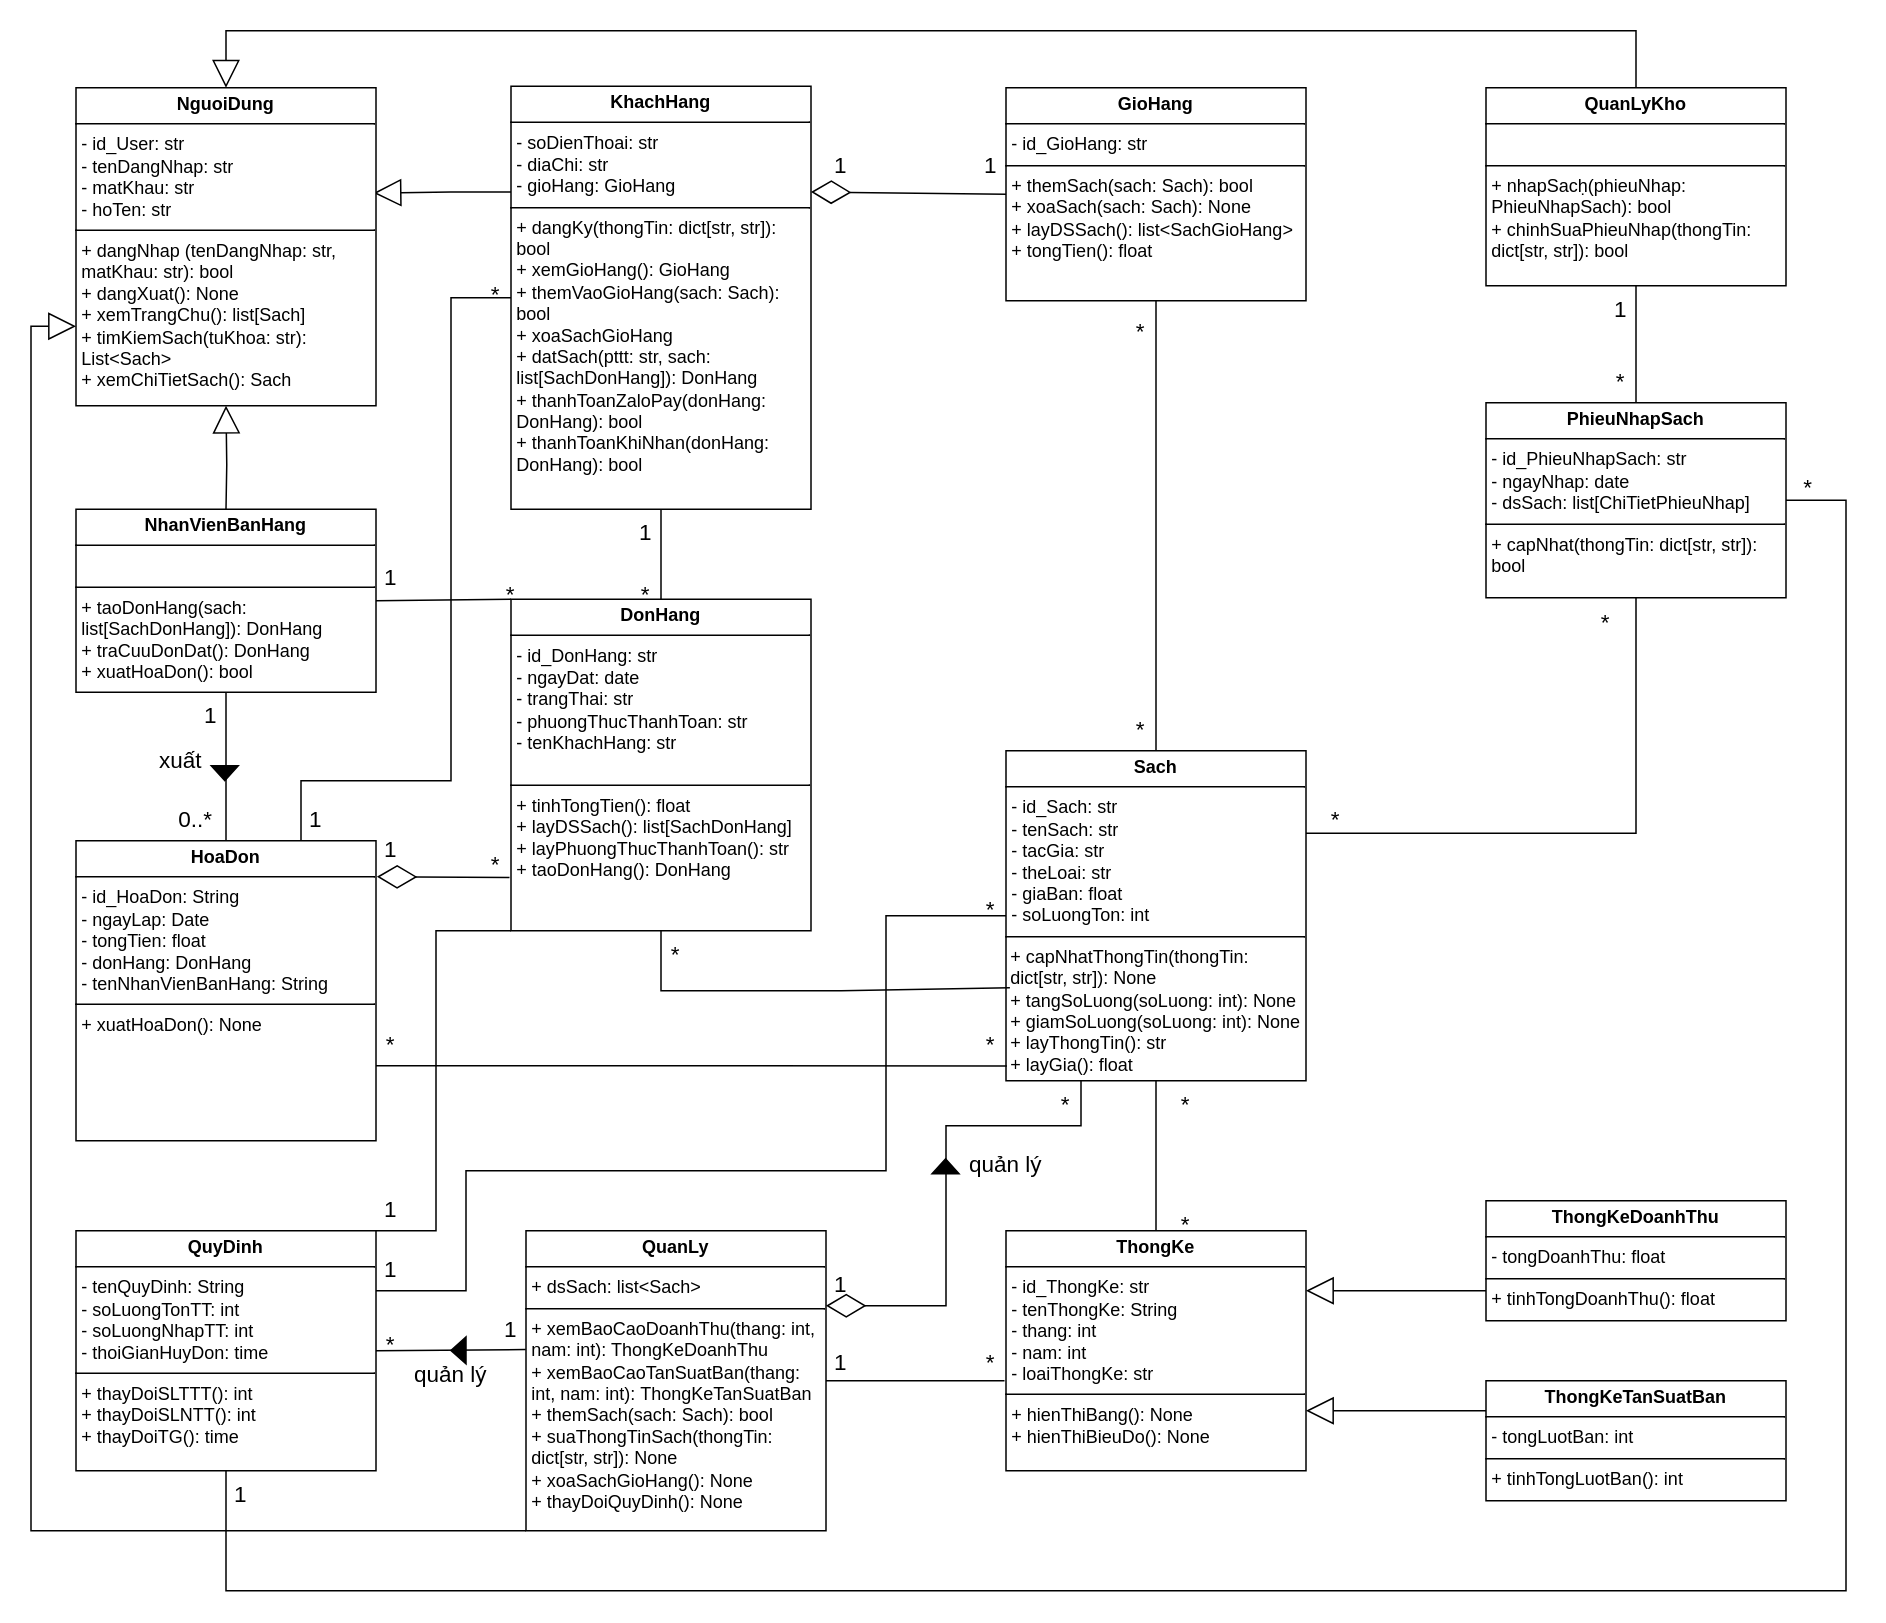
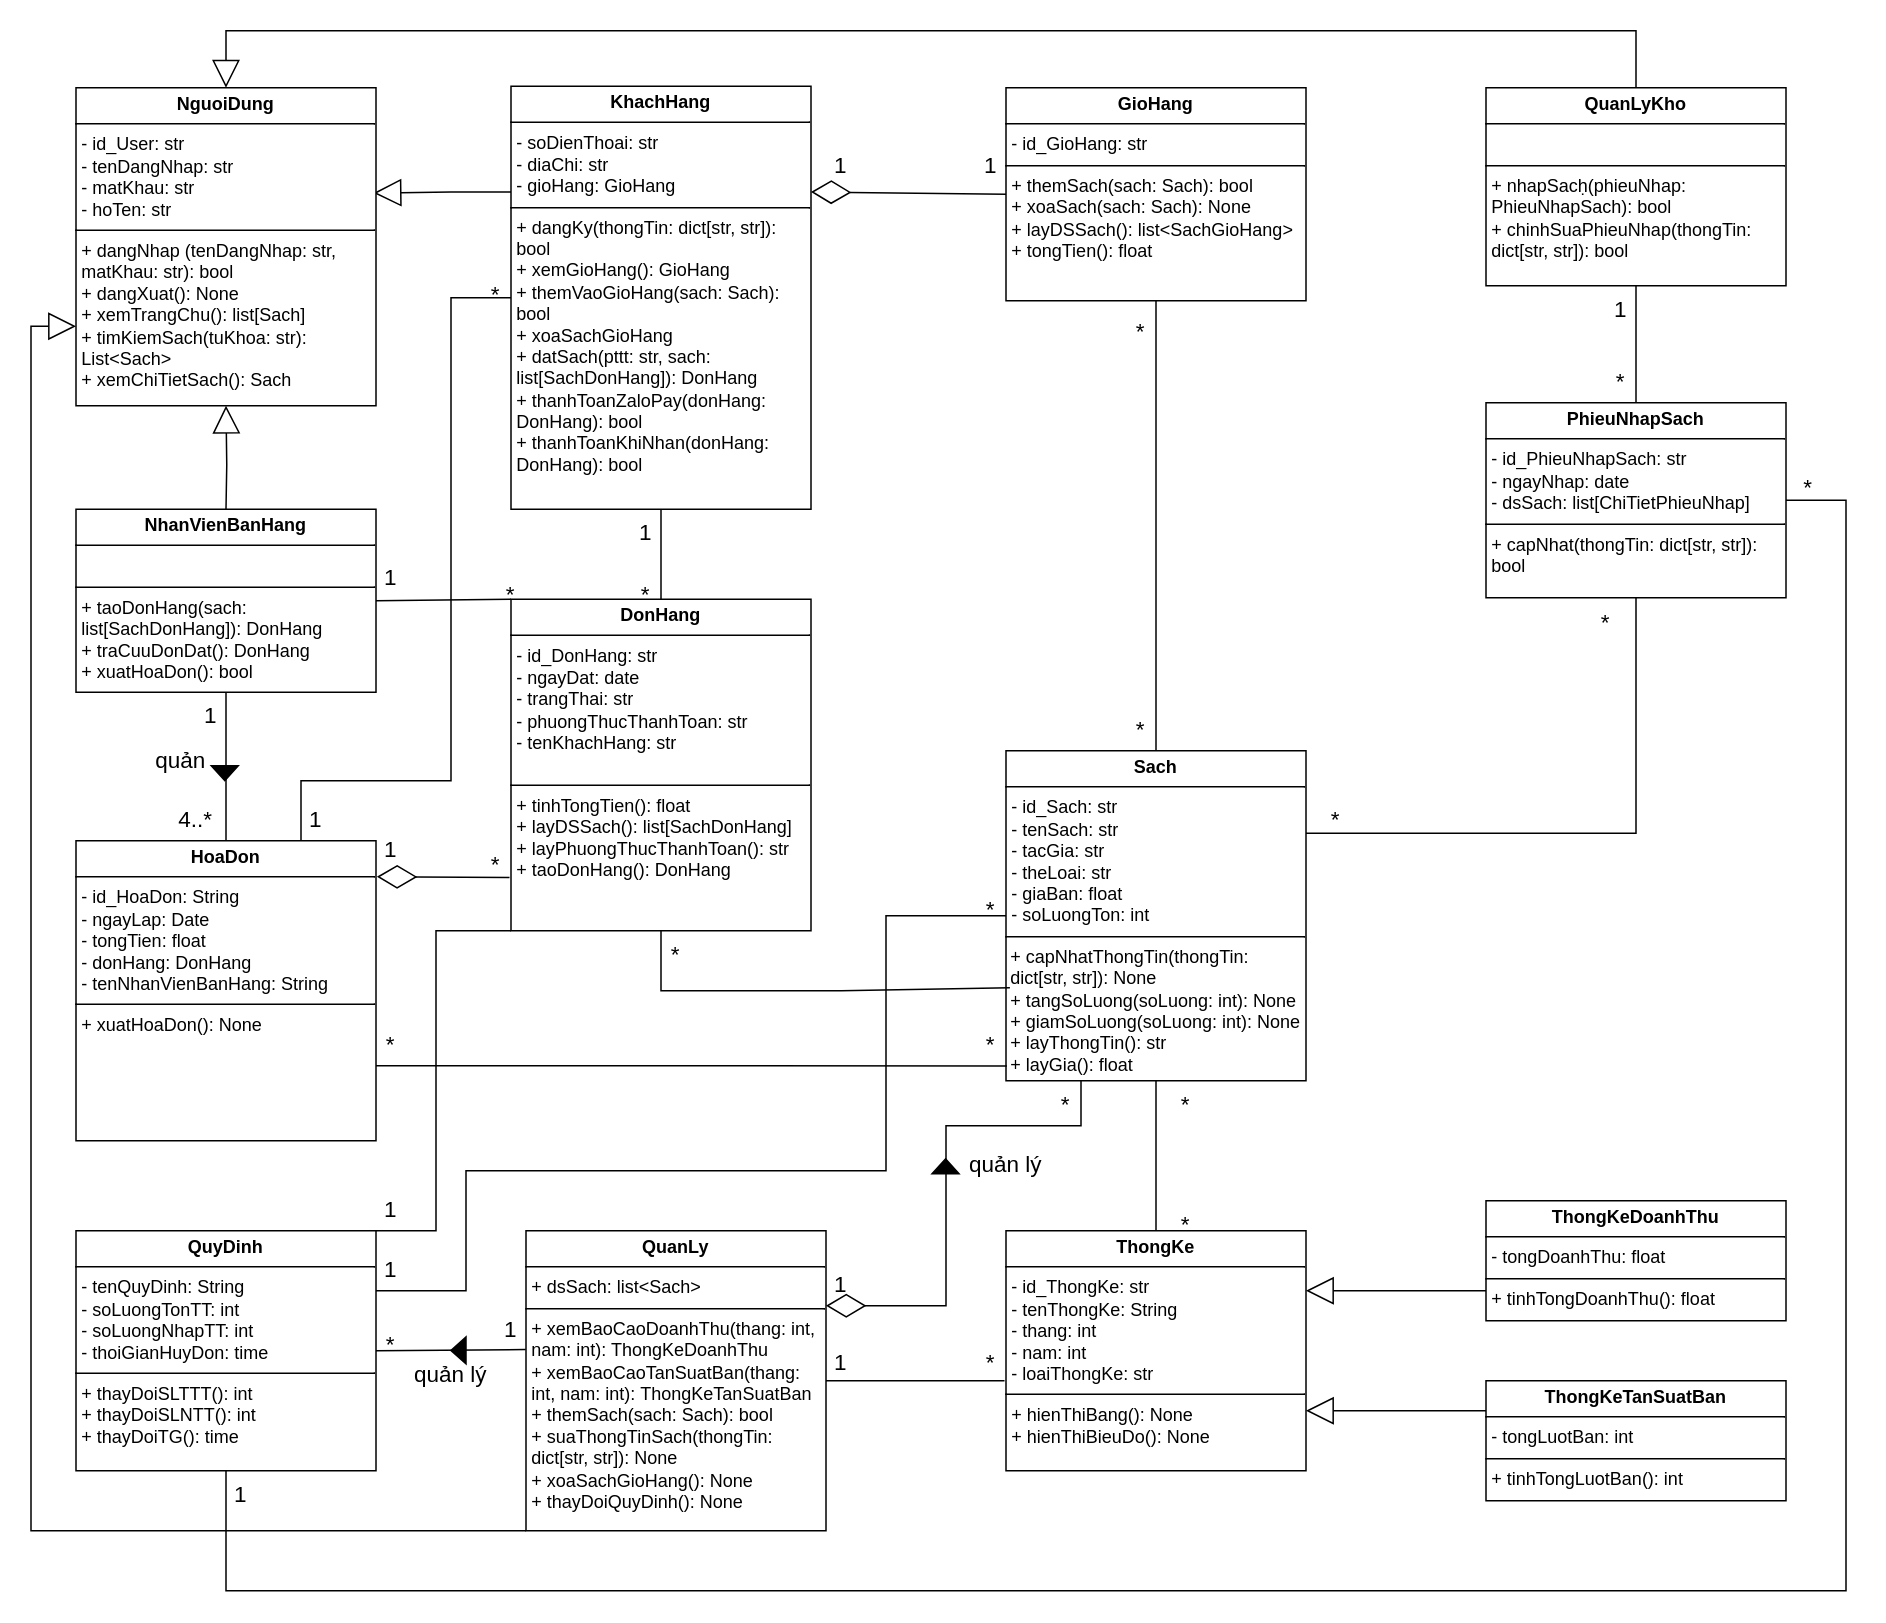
node "xuất": label "xuất" -> "quản"
node "0..*": label "0..*" -> "4..*"
